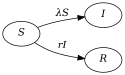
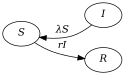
edge "S" -> "I": reversed
